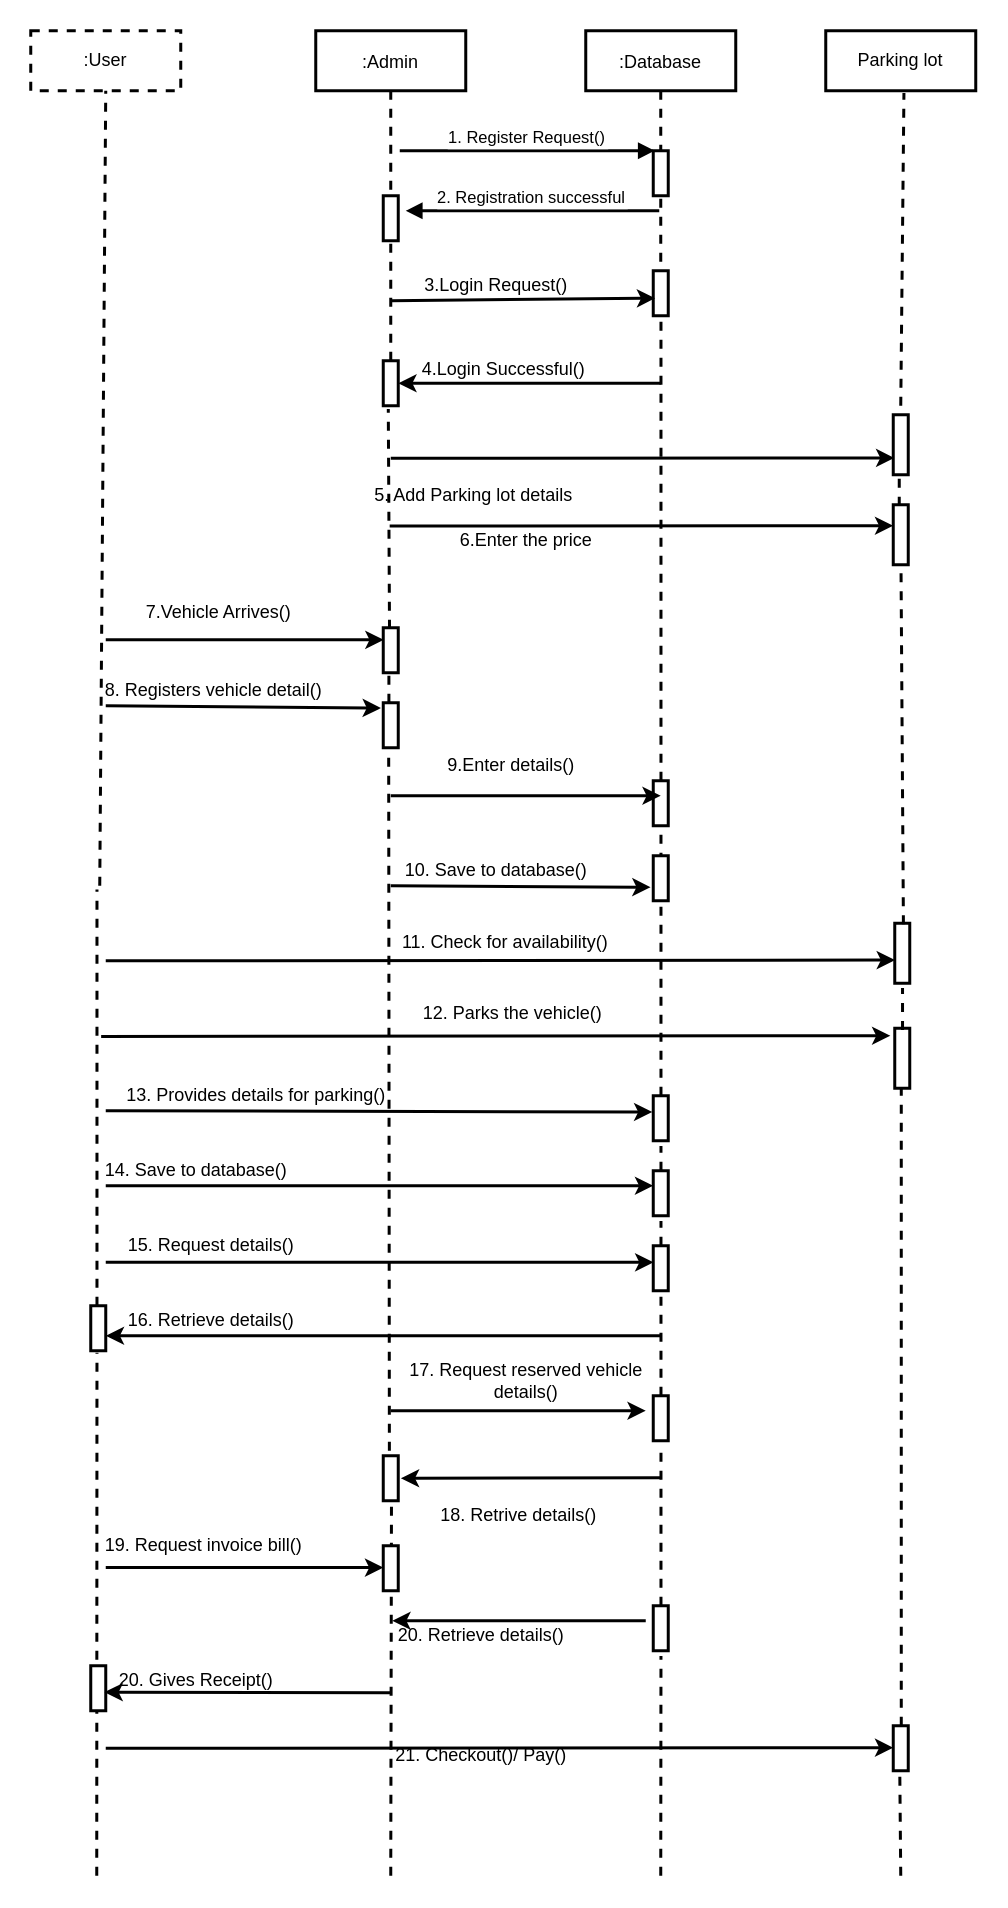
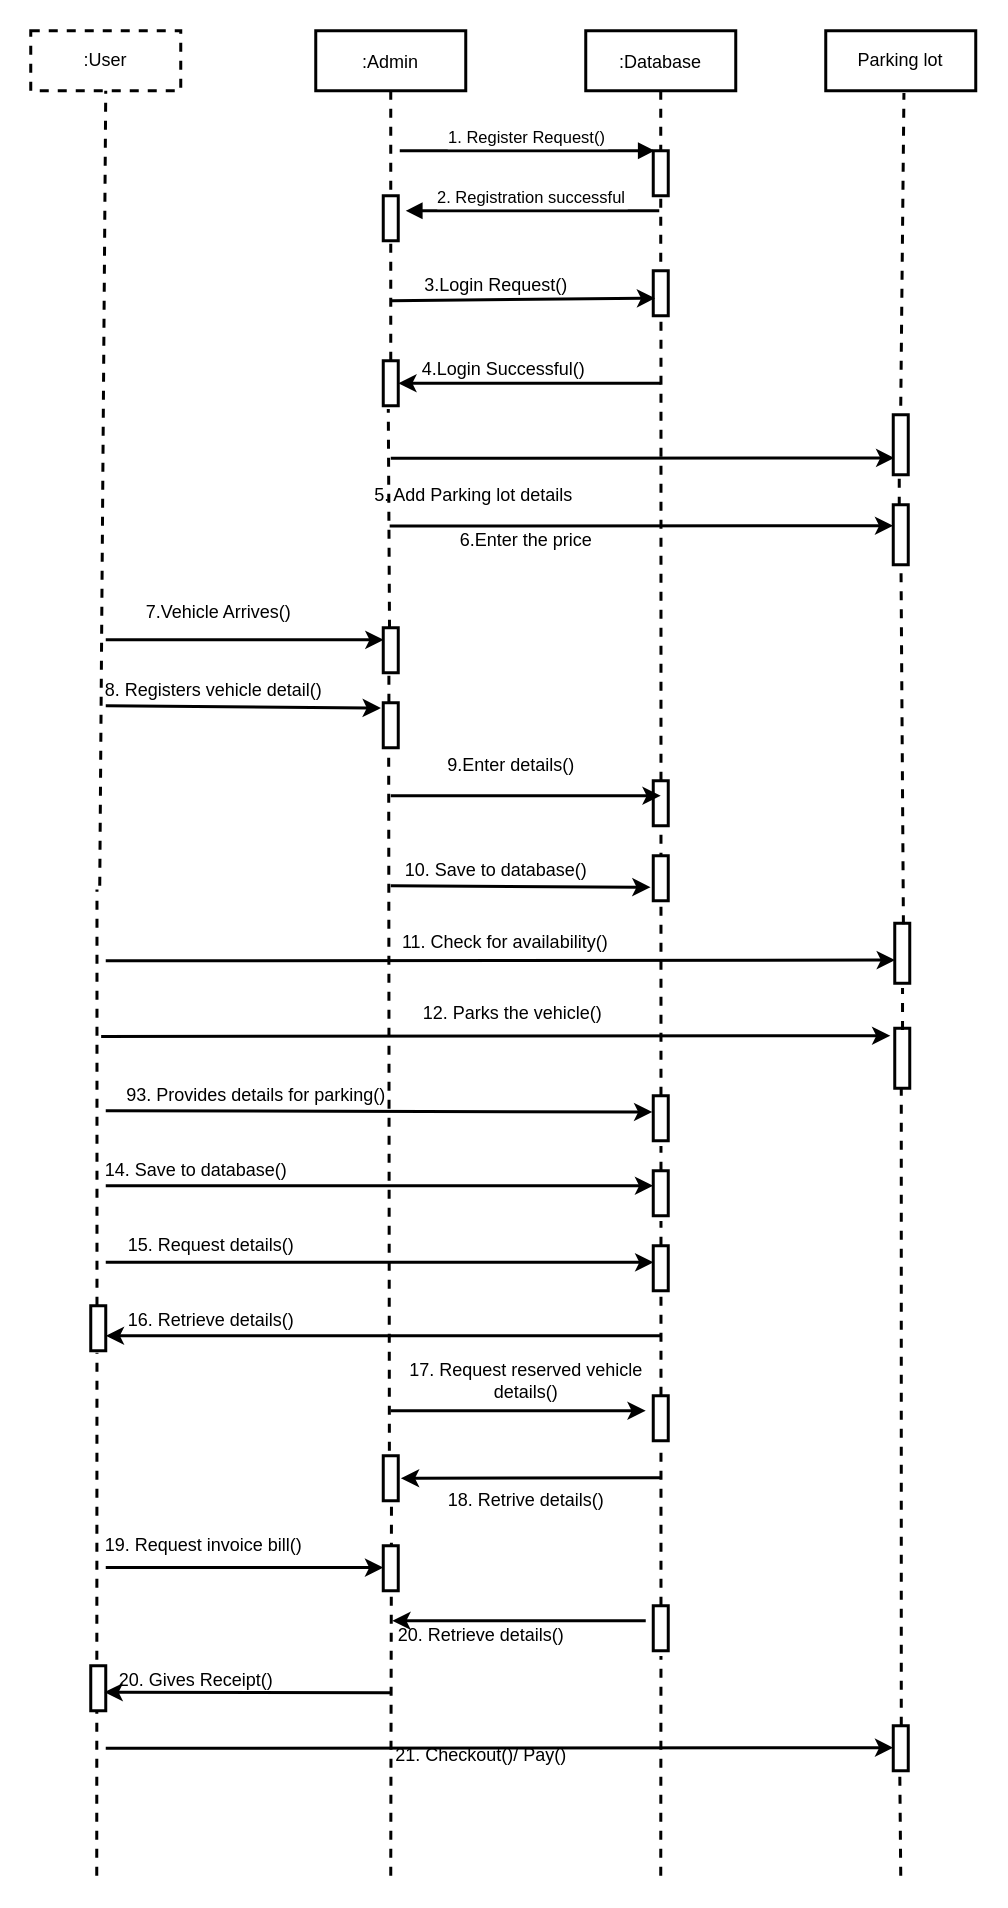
node "13. Provides details for parking()": label "13. Provides details for parking()" -> "93. Provides details for parking()"
node "18. Retrive details()": moved (518, 1516) -> (526, 1501)
